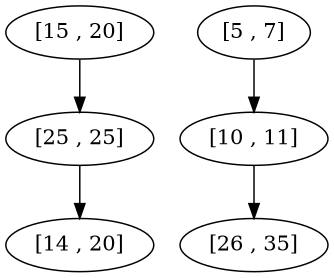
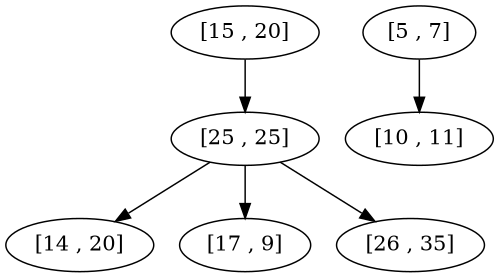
edge "[10 , 11]" -> "[26 , 35]": now "[25 , 25]" -> "[26 , 35]"
node "[17 , 9]": added
